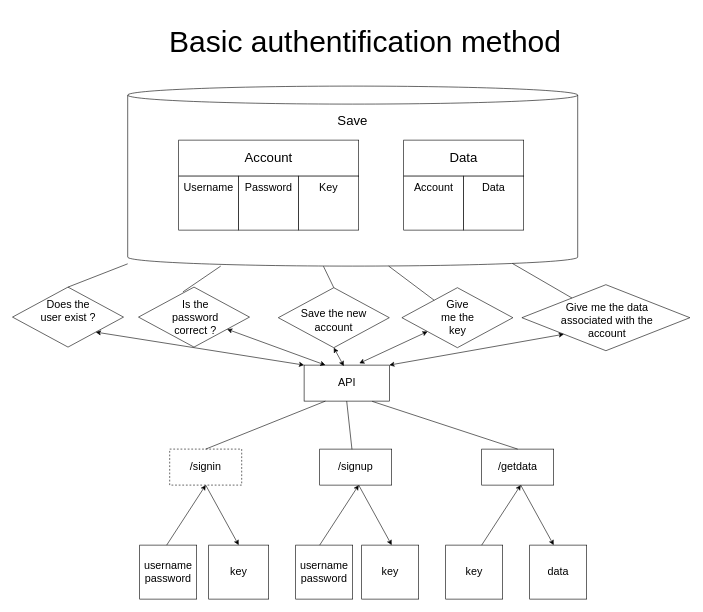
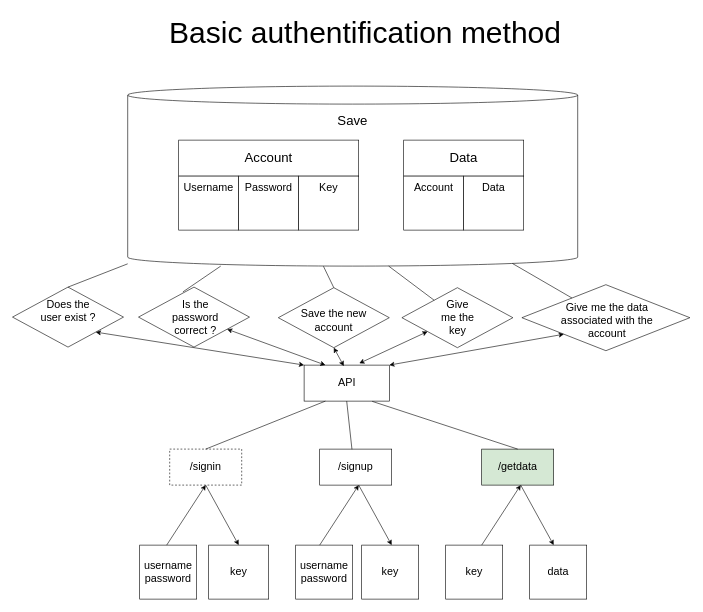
node "Basic authentification method": moved (365, 42) -> (365, 33)
node "/getdata": fillcolor #ffffff -> #d5e8d4
